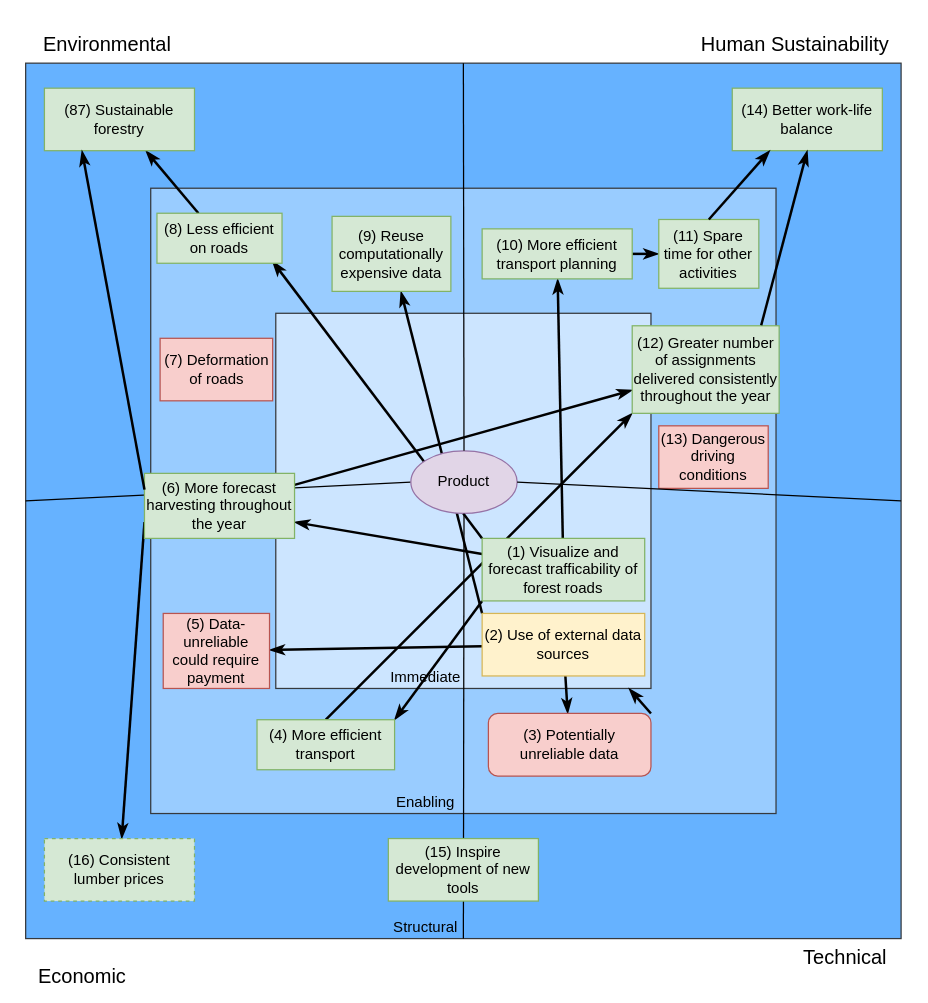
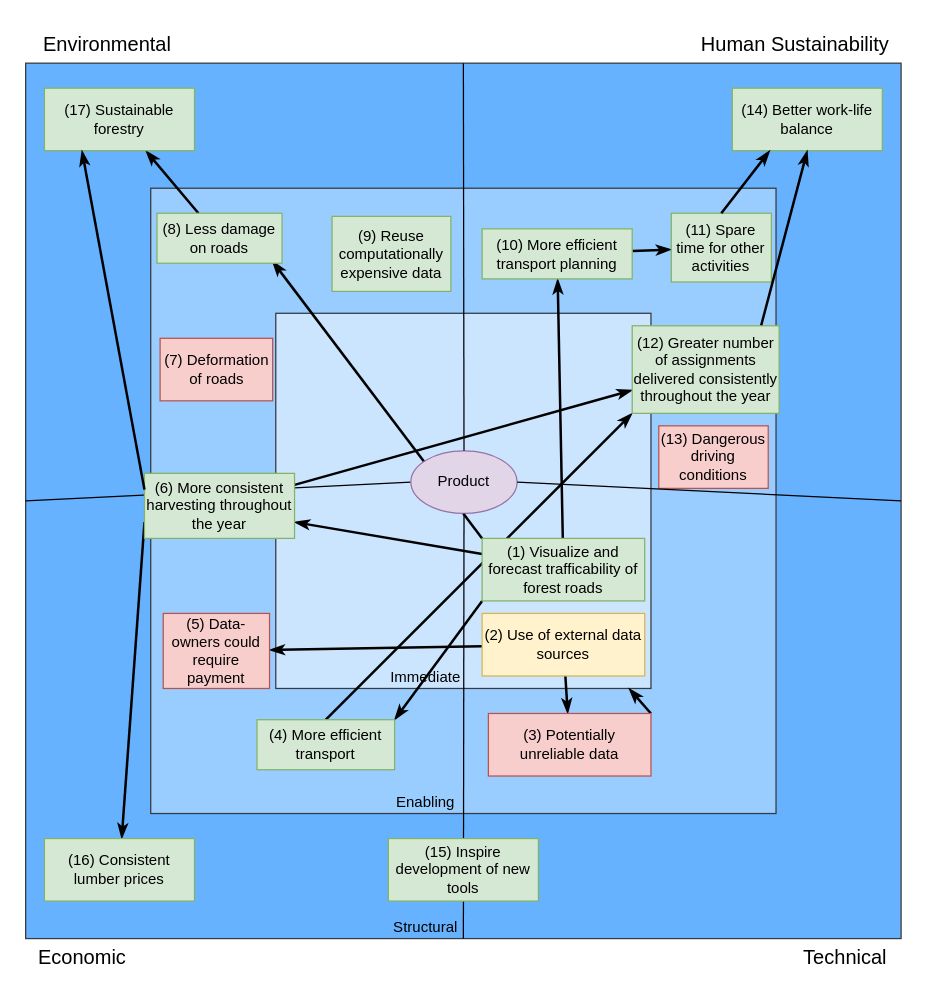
node "(87) Sustainable forestry": label "(87) Sustainable forestry" -> "(17) Sustainable forestry"
node "(8) Less efficient on roads": label "(8) Less efficient on roads" -> "(8) Less damage on roads"
node "(11) Spare time for other activities": moved (708, 254) -> (721, 248)
edge "(2) Use of external data sources" -> "(9) Reuse computationally expensive data": removed
node "(6) More forecast harvesting throughout the year": label "(6) More forecast harvesting throughout the year" -> "(6) More consistent harvesting throughout the year"
node "(5) Data-unreliable could require payment": label "(5) Data-unreliable could require payment" -> "(5) Data-owners could require payment"
node "(3) Potentially unreliable data": shape rounded rectangle -> rectangle
node "(16) Consistent lumber prices": style dashed -> solid
node "Economic": moved (82, 976) -> (82, 957)
